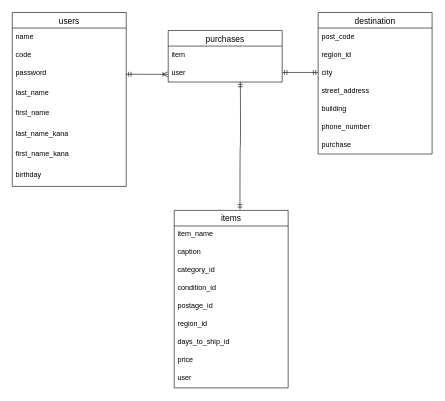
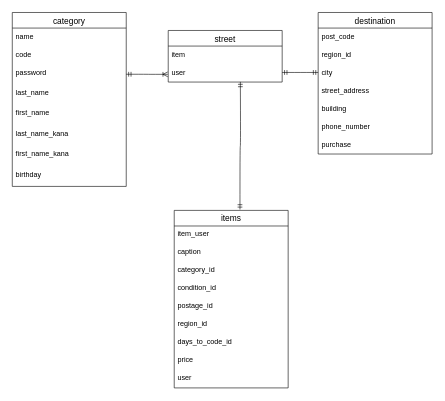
node "users": label "users" -> "category"
node "purchases": label "purchases" -> "street"
node "item_name": label "item_name" -> "item_user"
node "days_to_ship_id": label "days_to_ship_id" -> "days_to_code_id"
